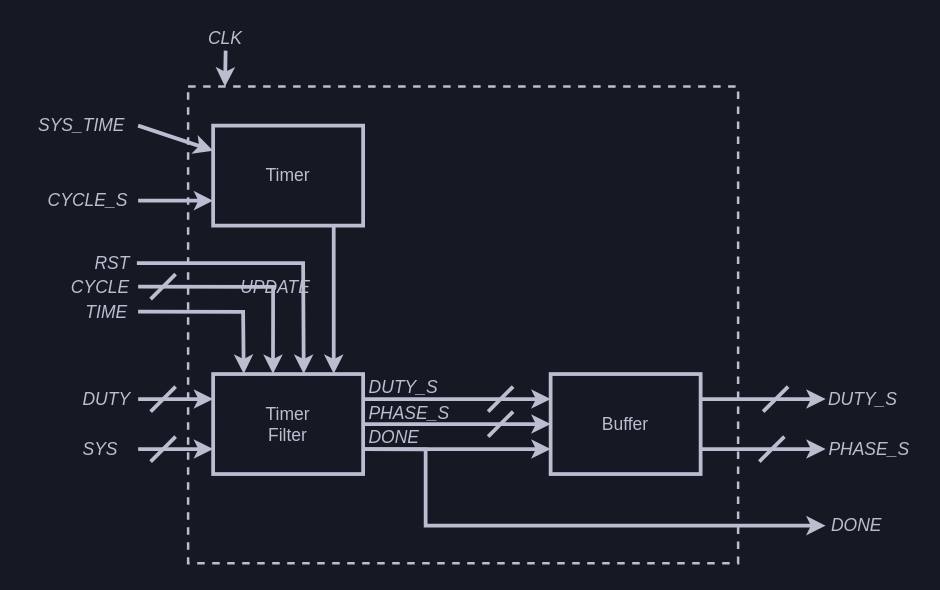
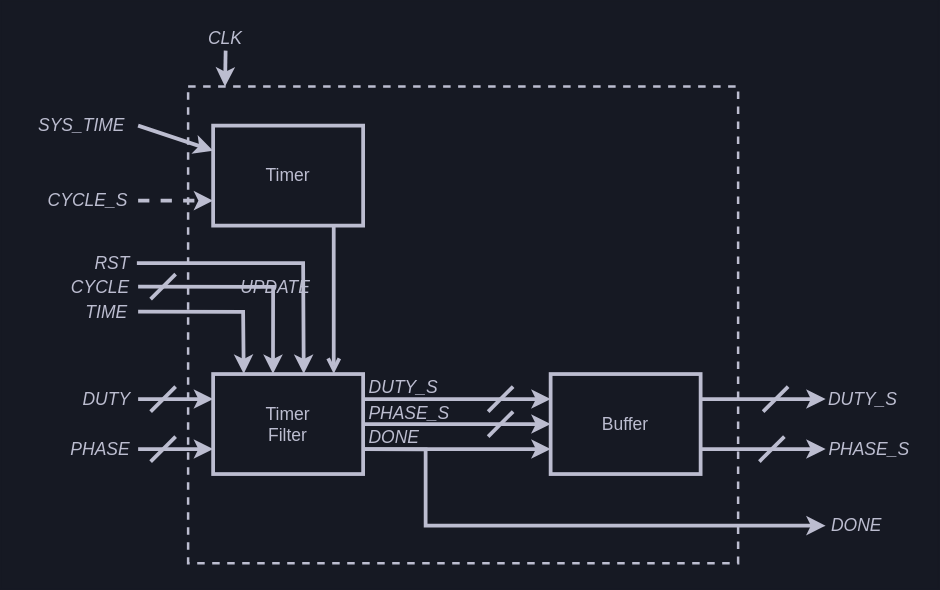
edge "CYCLE_S" -> "Timer": style solid -> dashed
edge "Timer" -> "TimerFilter": arrowhead classic -> open
node "SYS": label "SYS" -> "PHASE"
